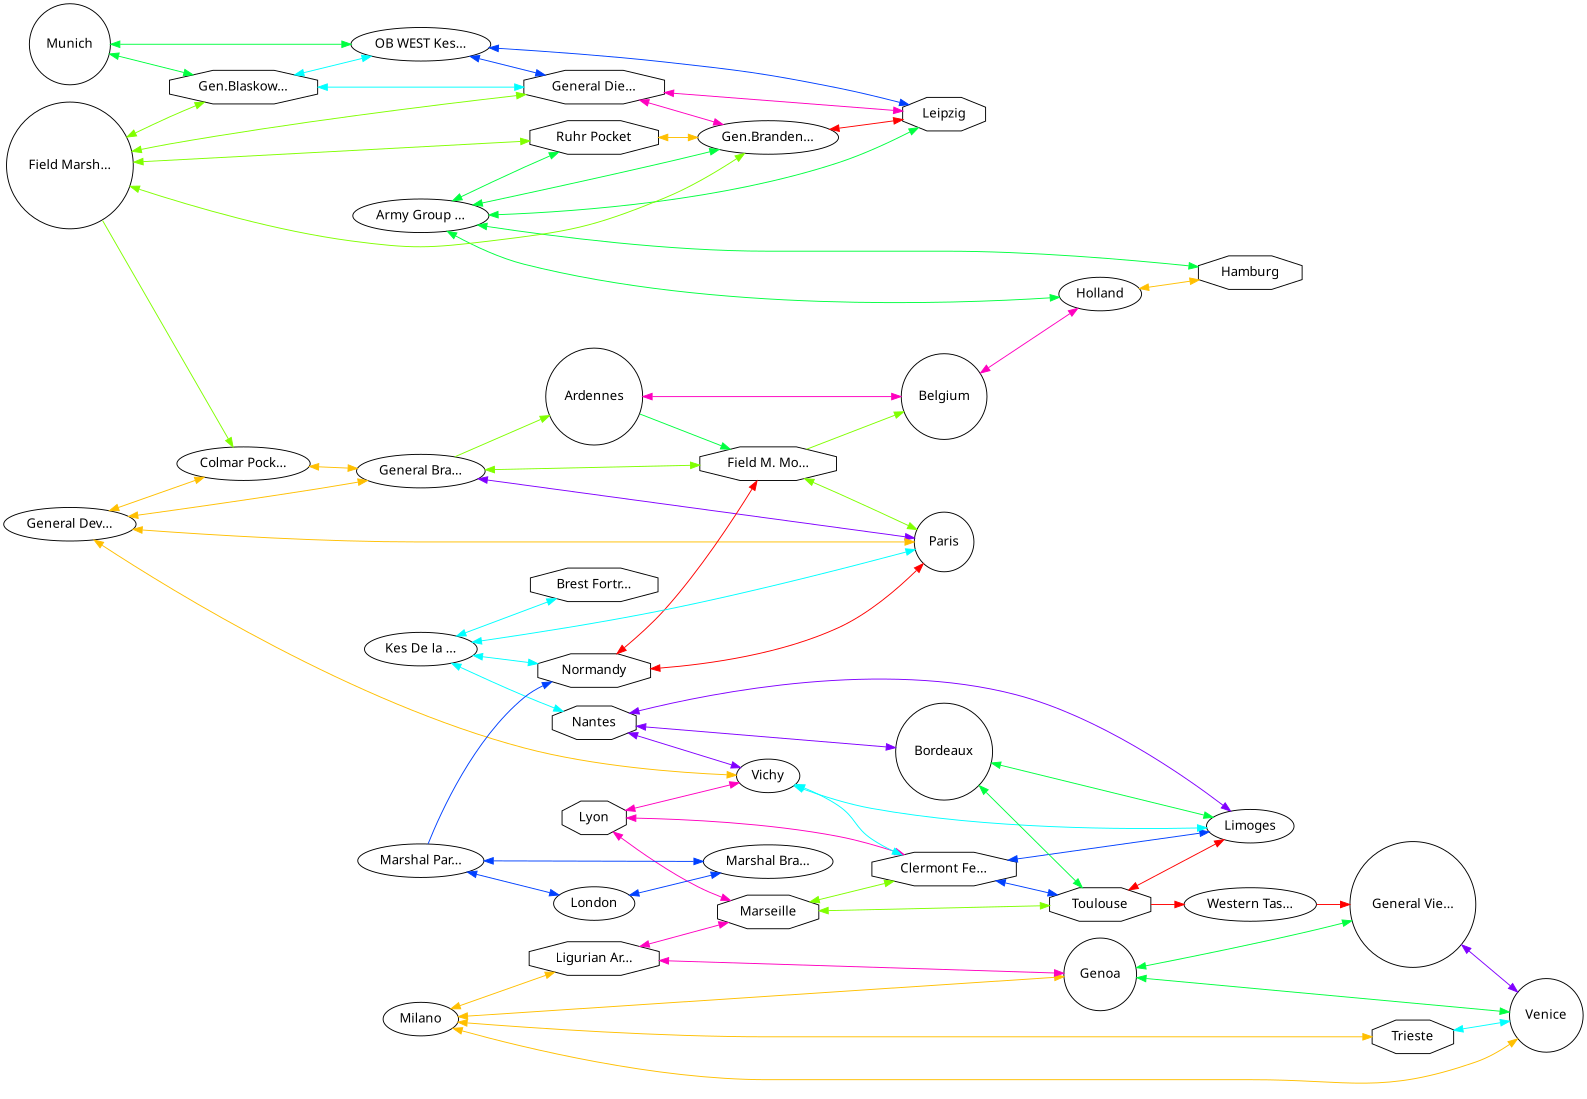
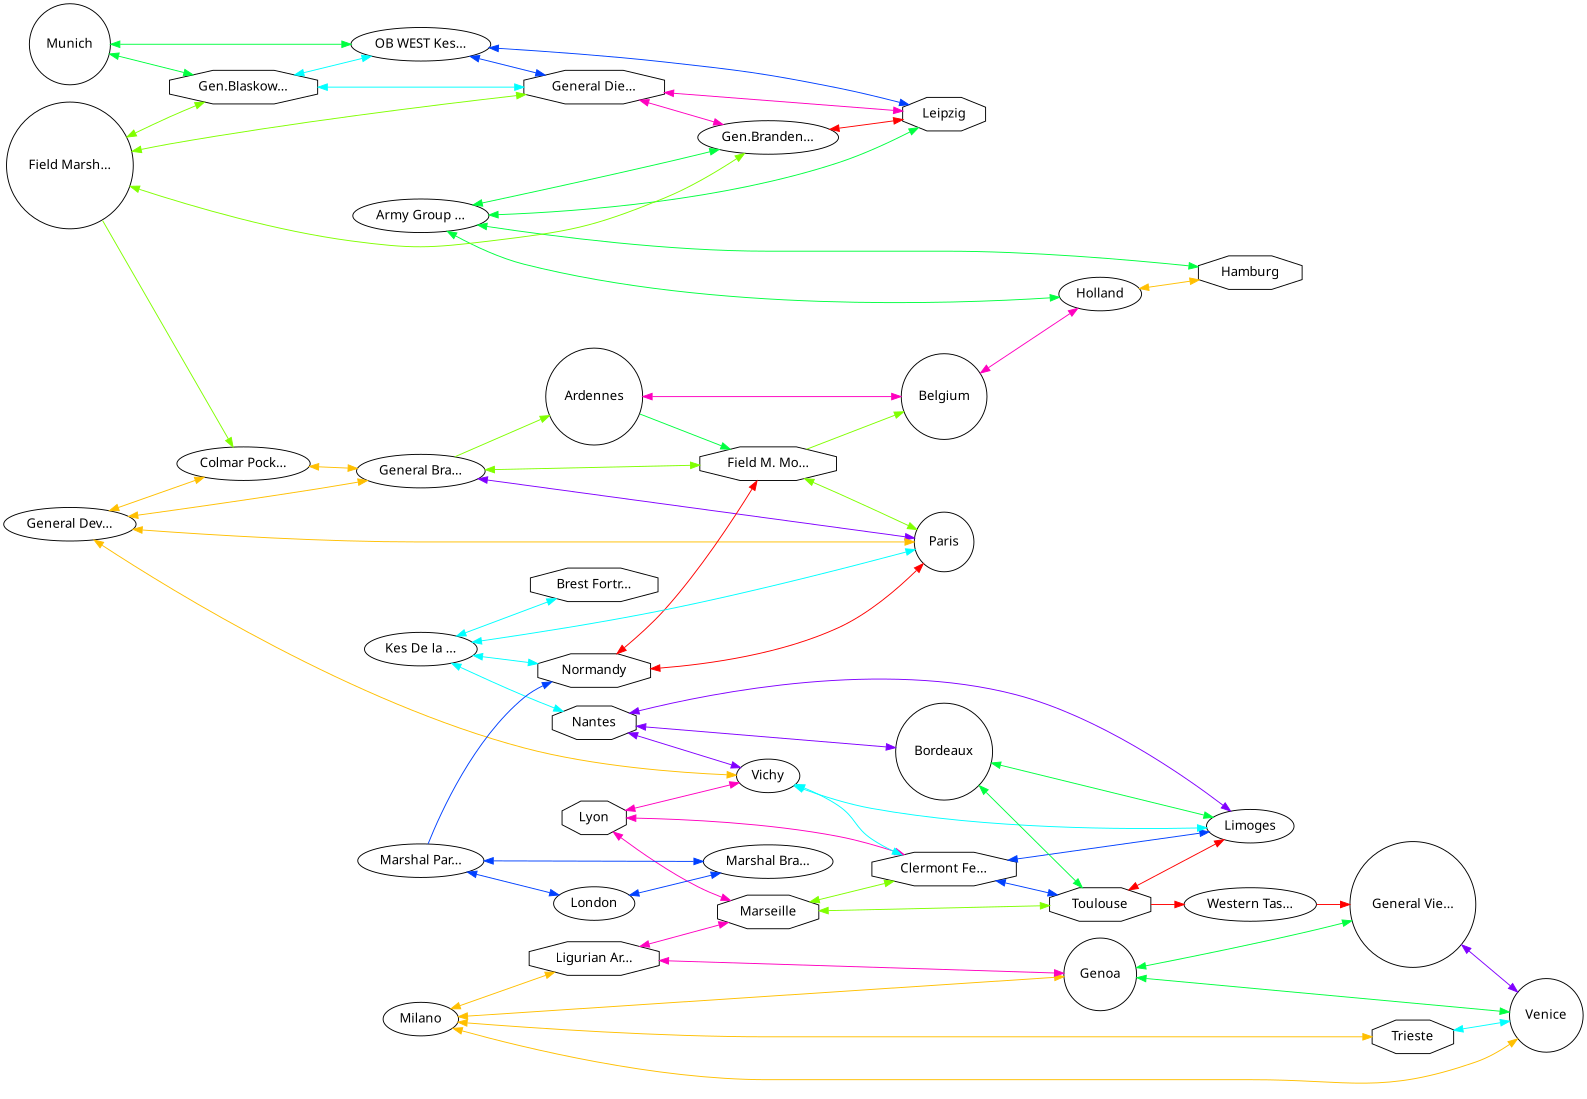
node "Ruhr Pocket": removed
